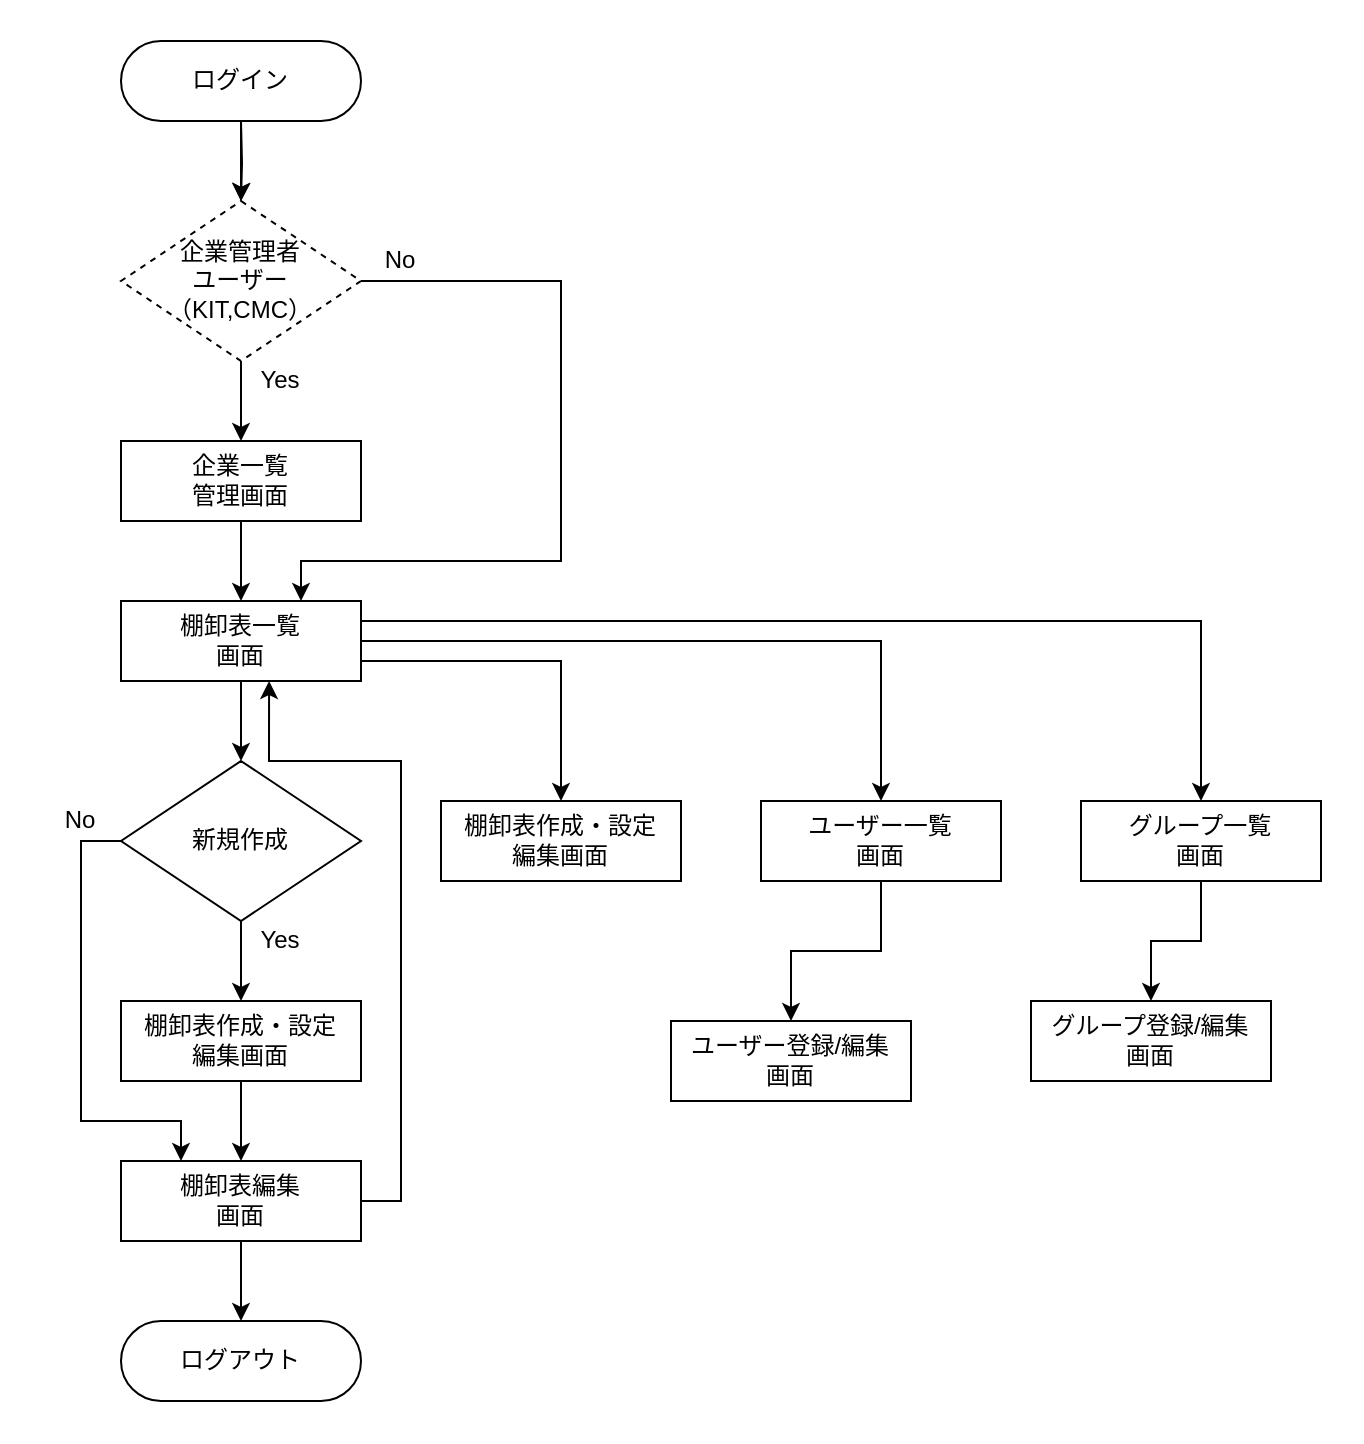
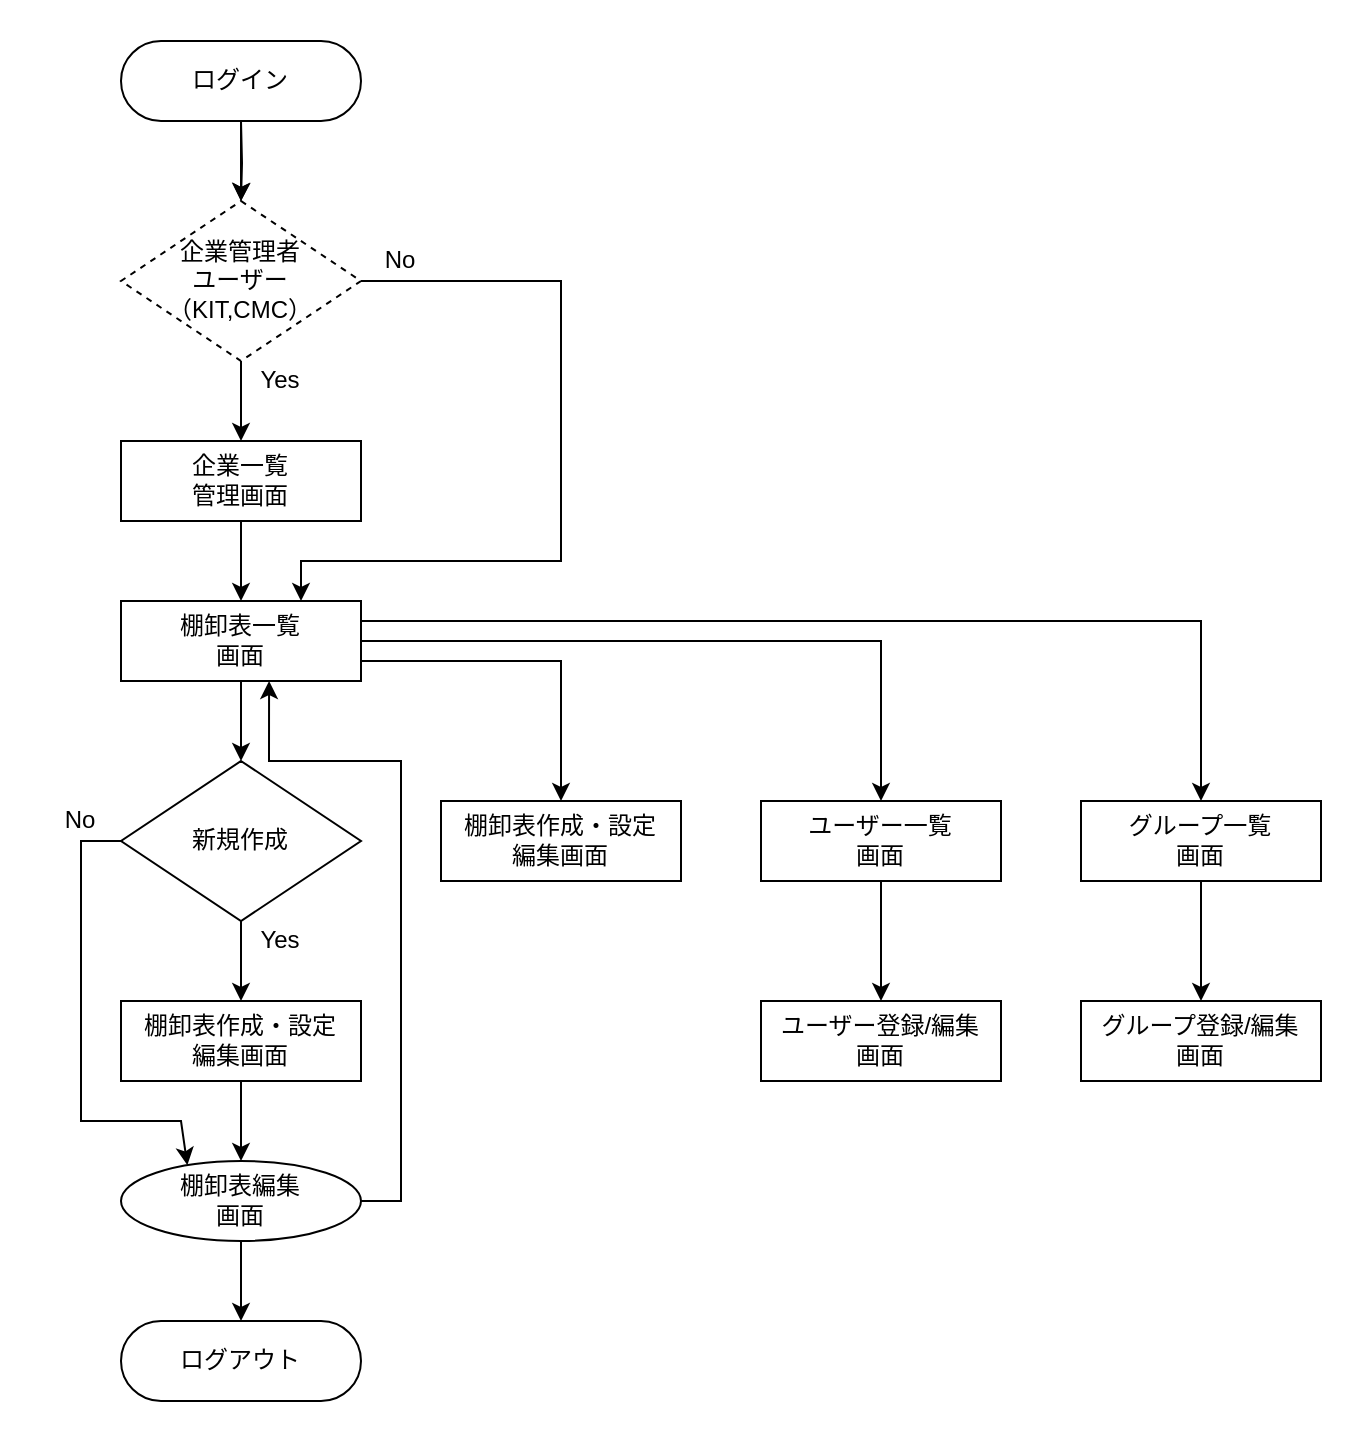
node "グループ登録/編集 画面": moved (1151, 1041) -> (1201, 1041)
node "ユーザー登録/編集 画面": moved (791, 1061) -> (881, 1041)
node "棚卸表編集 画面": shape rectangle -> ellipse
